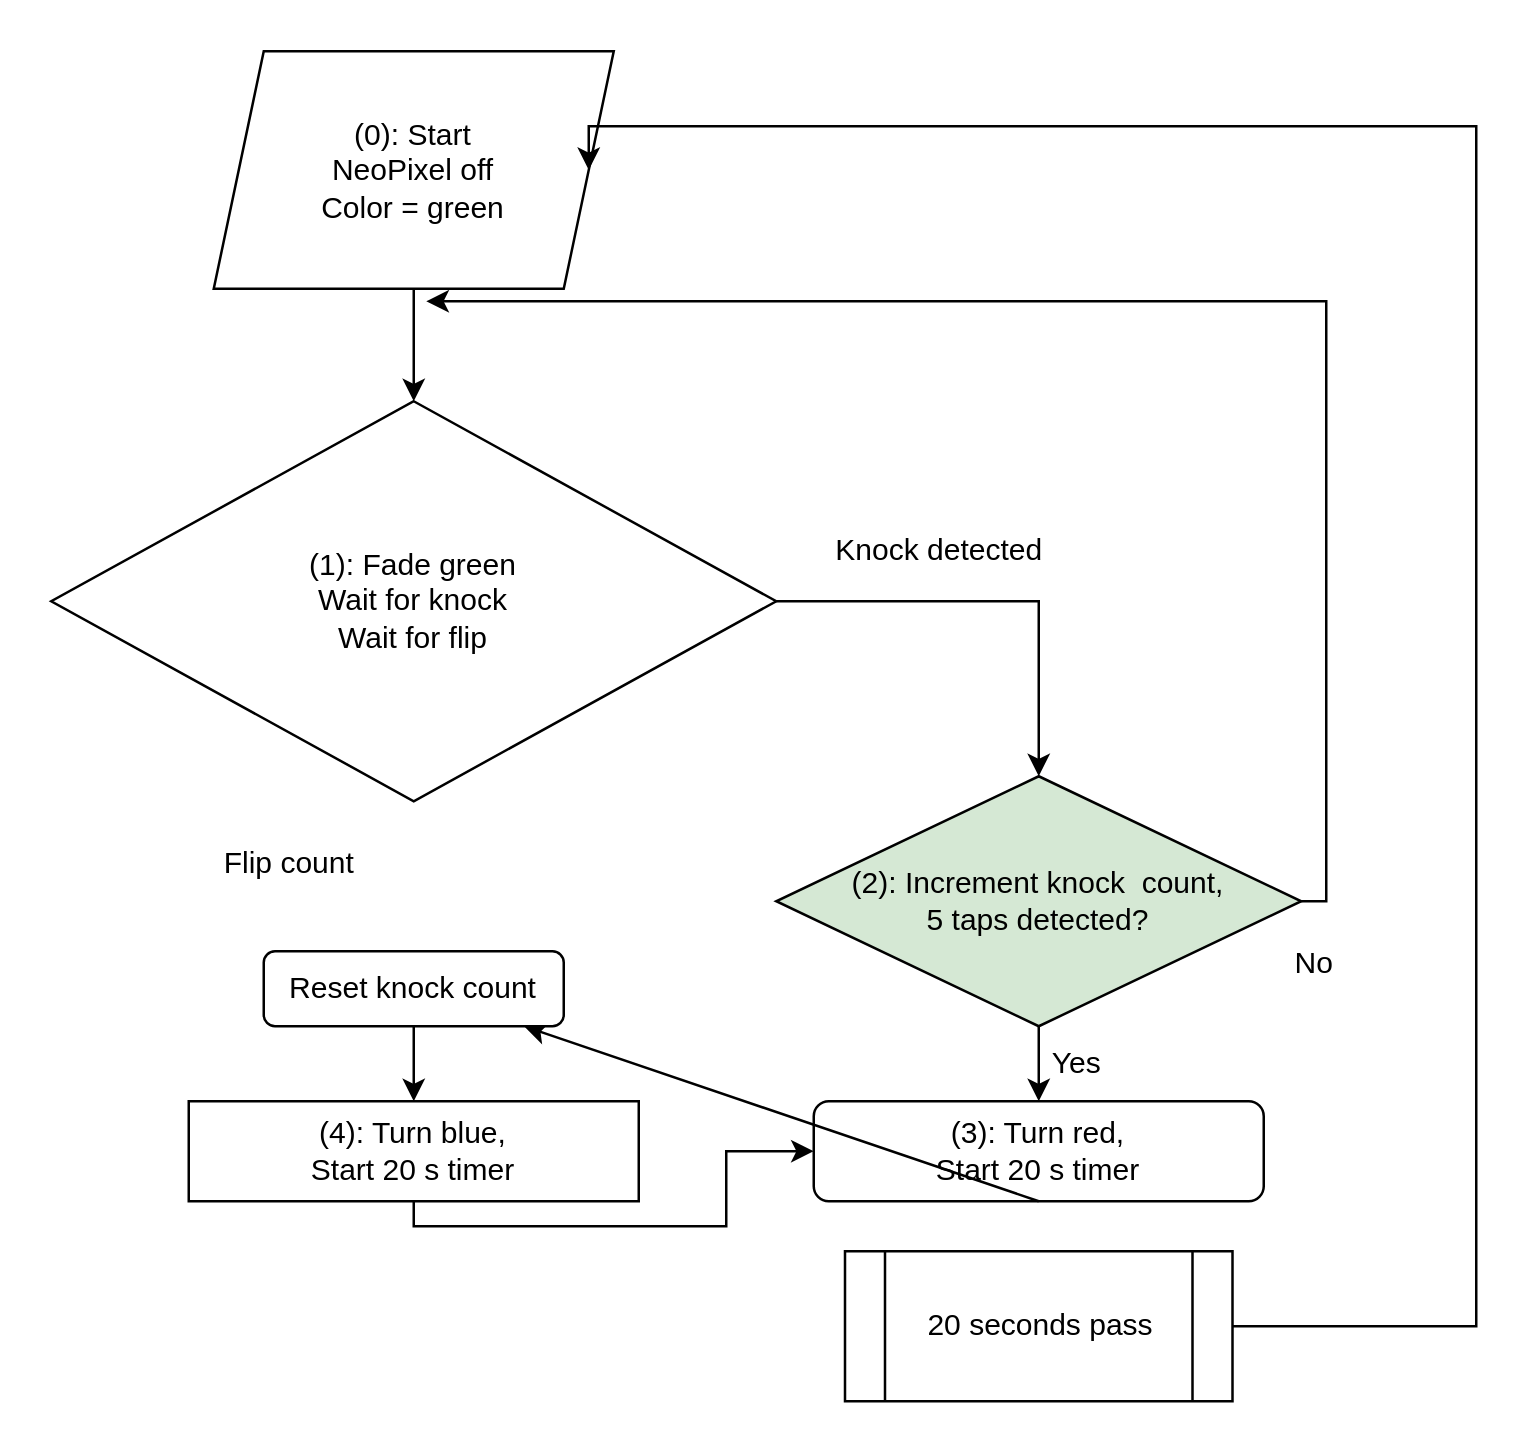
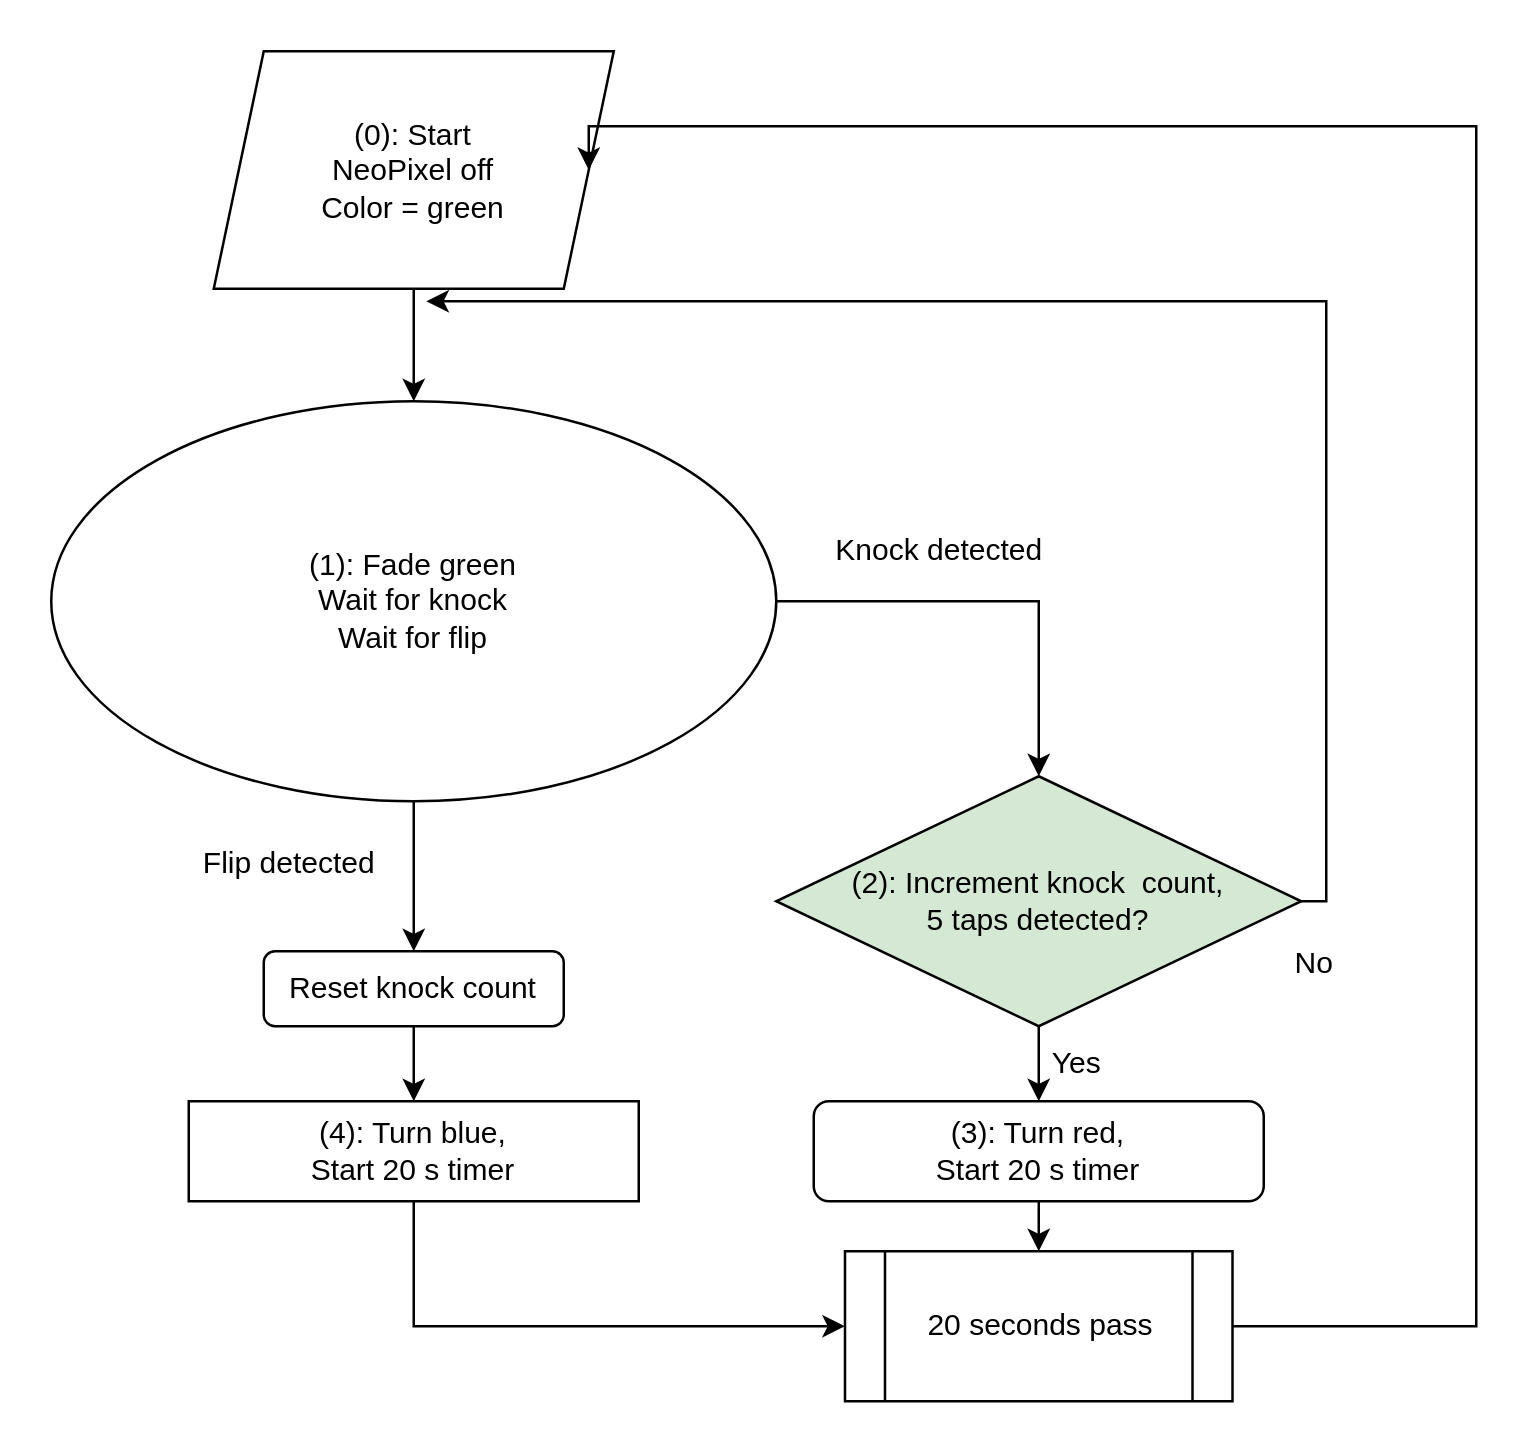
node "(1): Fade green Wait for knock Wait for flip": shape diamond -> ellipse
node "Flip count": label "Flip count" -> "Flip detected"
edge "(1): Fade green Wait for knock Wait for flip" -> "Reset knock count": added
edge "(3): Turn red, Start 20 s timer" -> "Reset knock count": now "(3): Turn red, Start 20 s timer" -> "20 seconds pass"
edge "(4): Turn blue, Start 20 s timer" -> "(3): Turn red, Start 20 s timer": now "(4): Turn blue, Start 20 s timer" -> "20 seconds pass"
